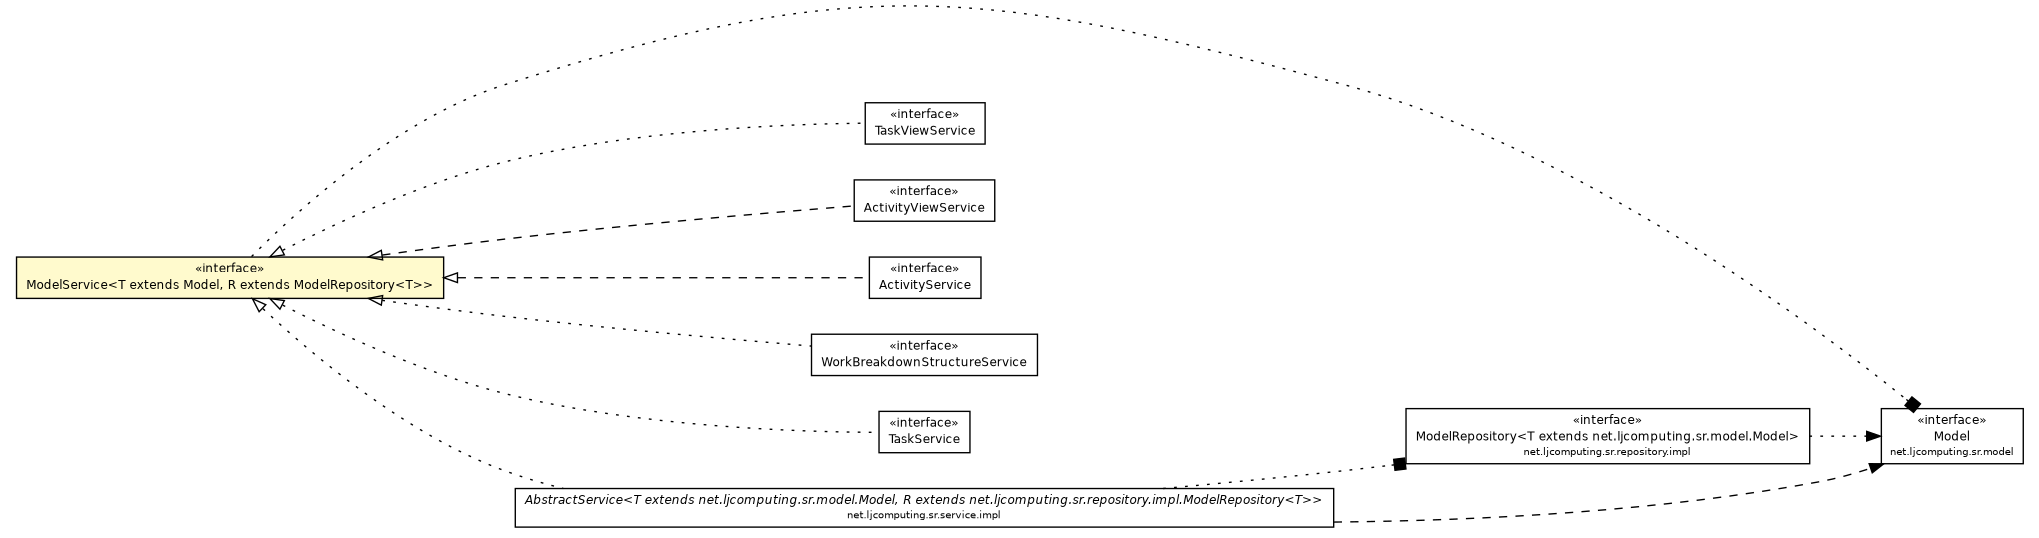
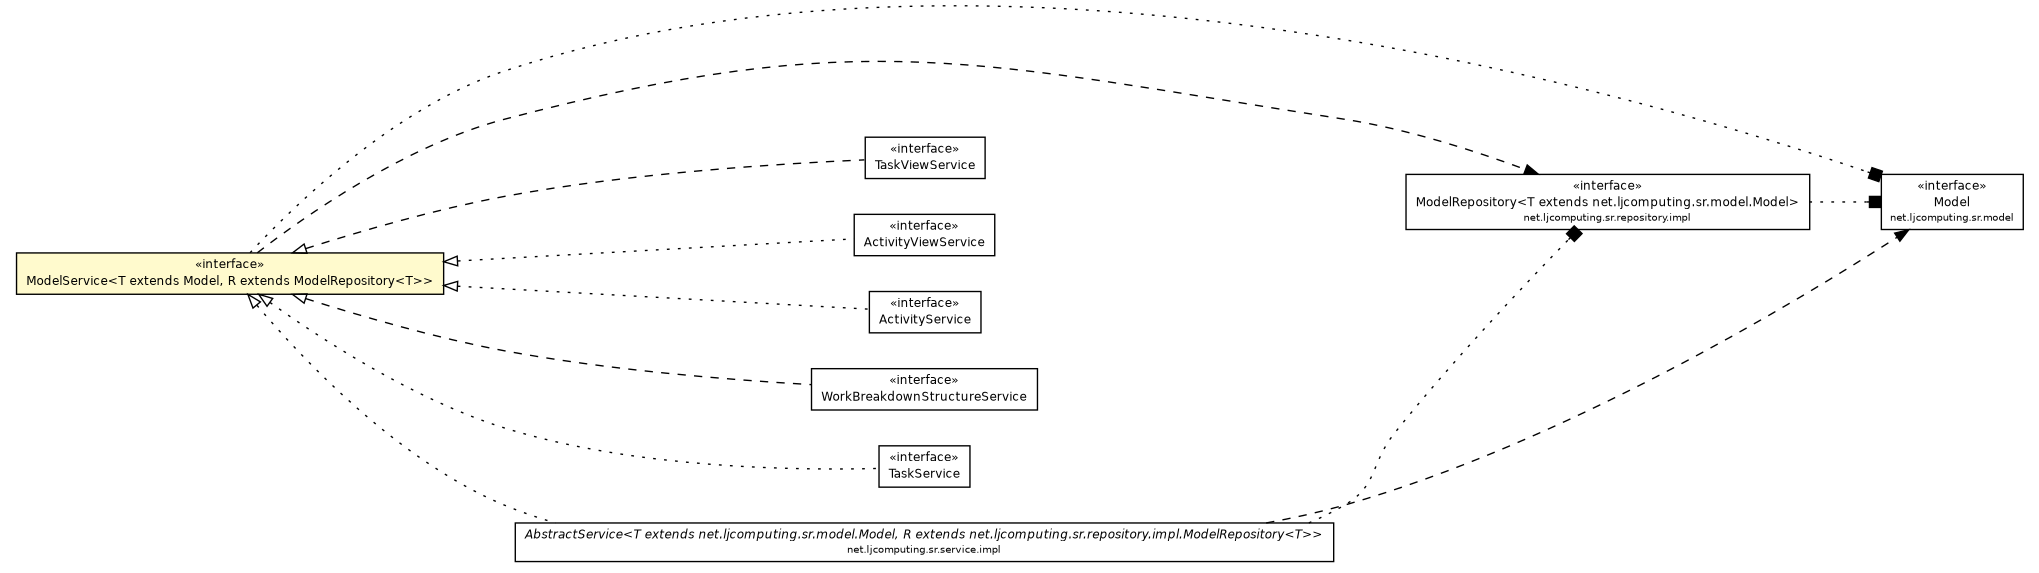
edge "ModelService<T extends Model, R extends ModelRepository<T>>" -> "ModelRepository<T extends net.ljcomputing.sr.model.Model>": added
edge "TaskViewService" -> "ModelService<T extends Model, R extends ModelRepository<T>>": style dotted -> dashed
edge "ActivityViewService" -> "ModelService<T extends Model, R extends ModelRepository<T>>": style dashed -> dotted
edge "ActivityService" -> "ModelService<T extends Model, R extends ModelRepository<T>>": style dashed -> dotted
edge "WorkBreakdownStructureService" -> "ModelService<T extends Model, R extends ModelRepository<T>>": style dotted -> dashed
edge "ModelRepository<T extends net.ljcomputing.sr.model.Model>" -> "Model": arrowhead normal -> box
